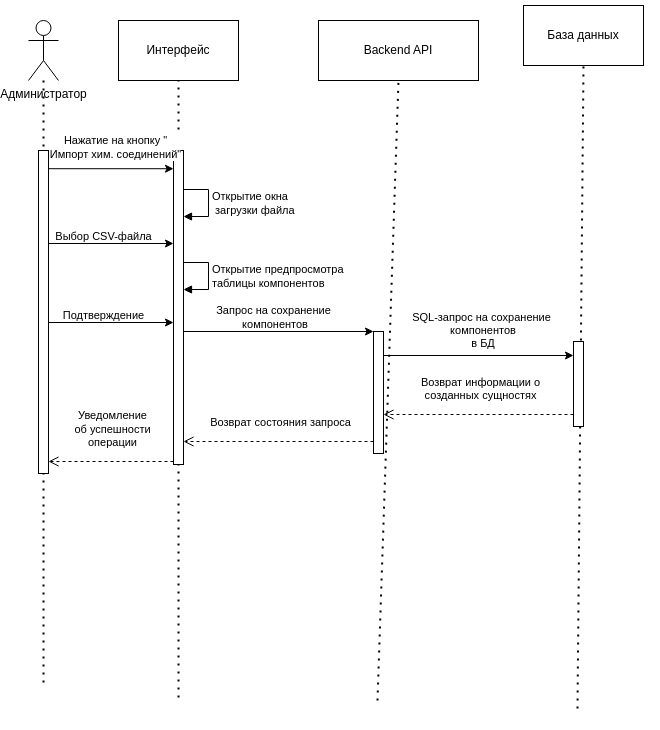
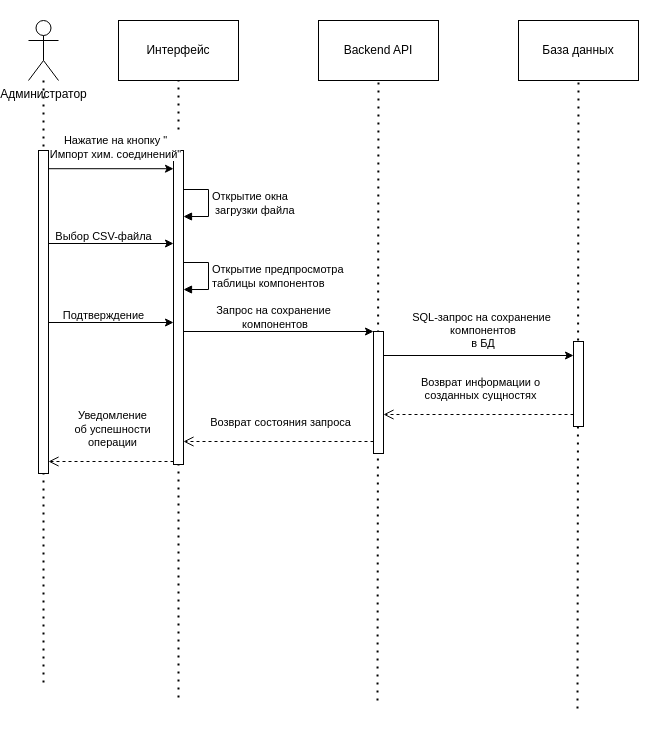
node "База данных": moved (584, 36) -> (579, 51)
node "Backend API": size 160x60 -> 120x60
